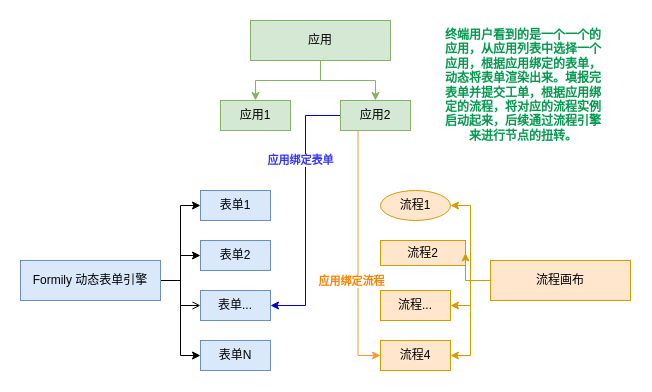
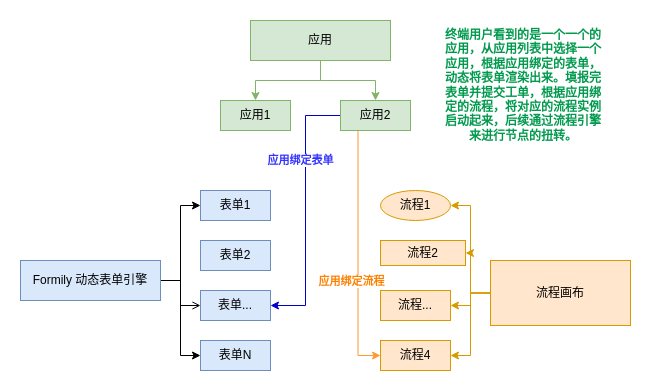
edge "Formily 动态表单引擎" -> "表单2": removed
node "流程画布": size 140x40 -> 140x65
